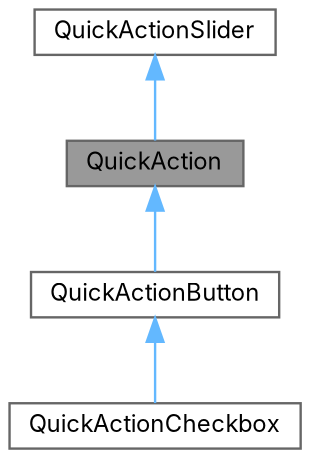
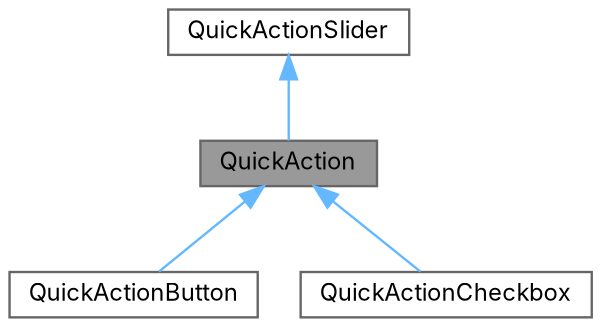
edge "QuickActionCheckbox" -> "QuickActionButton": now "QuickActionCheckbox" -> "QuickAction"
